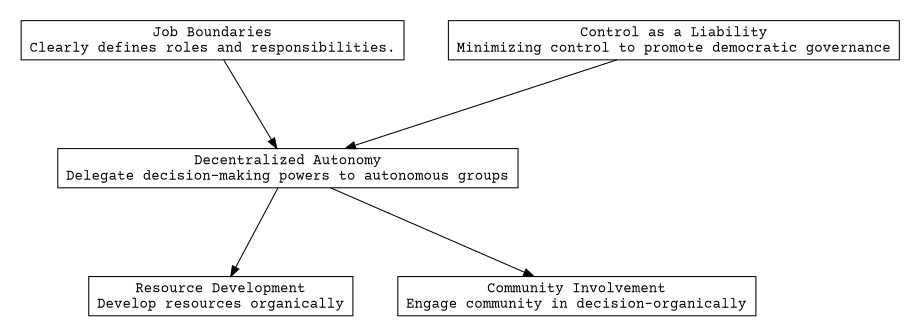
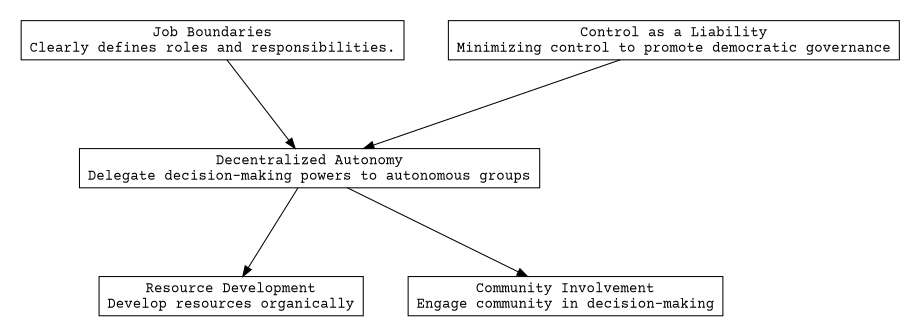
node "Community Involvement Engage community in decision-organically": label "Community Involvement Engage community in decision-organically" -> "Community Involvement Engage community in decision-making"
